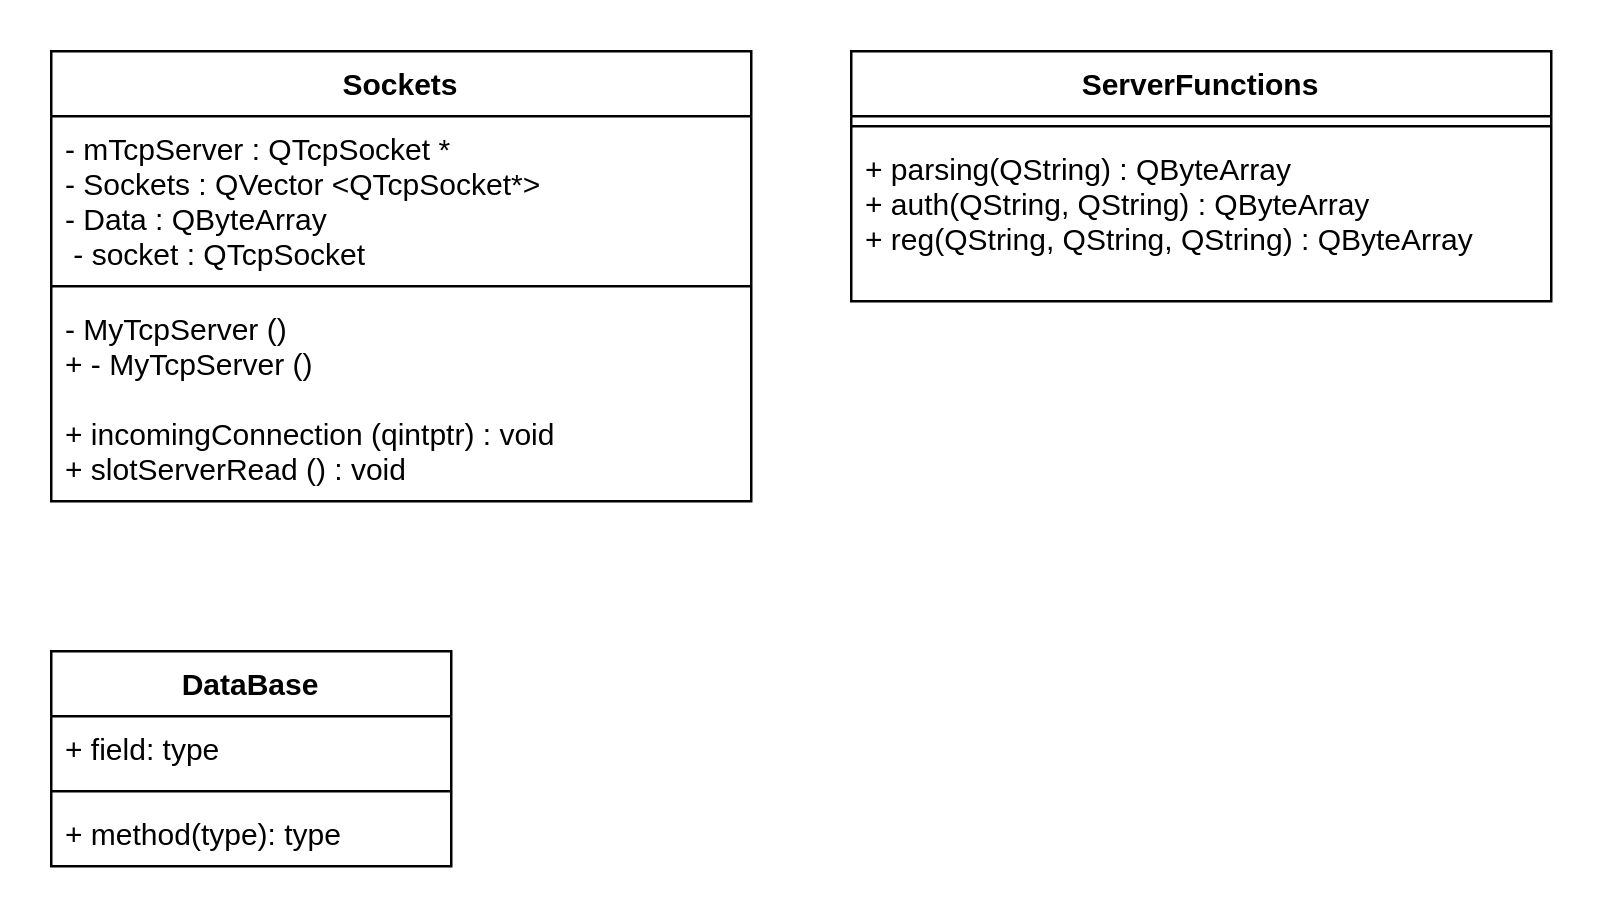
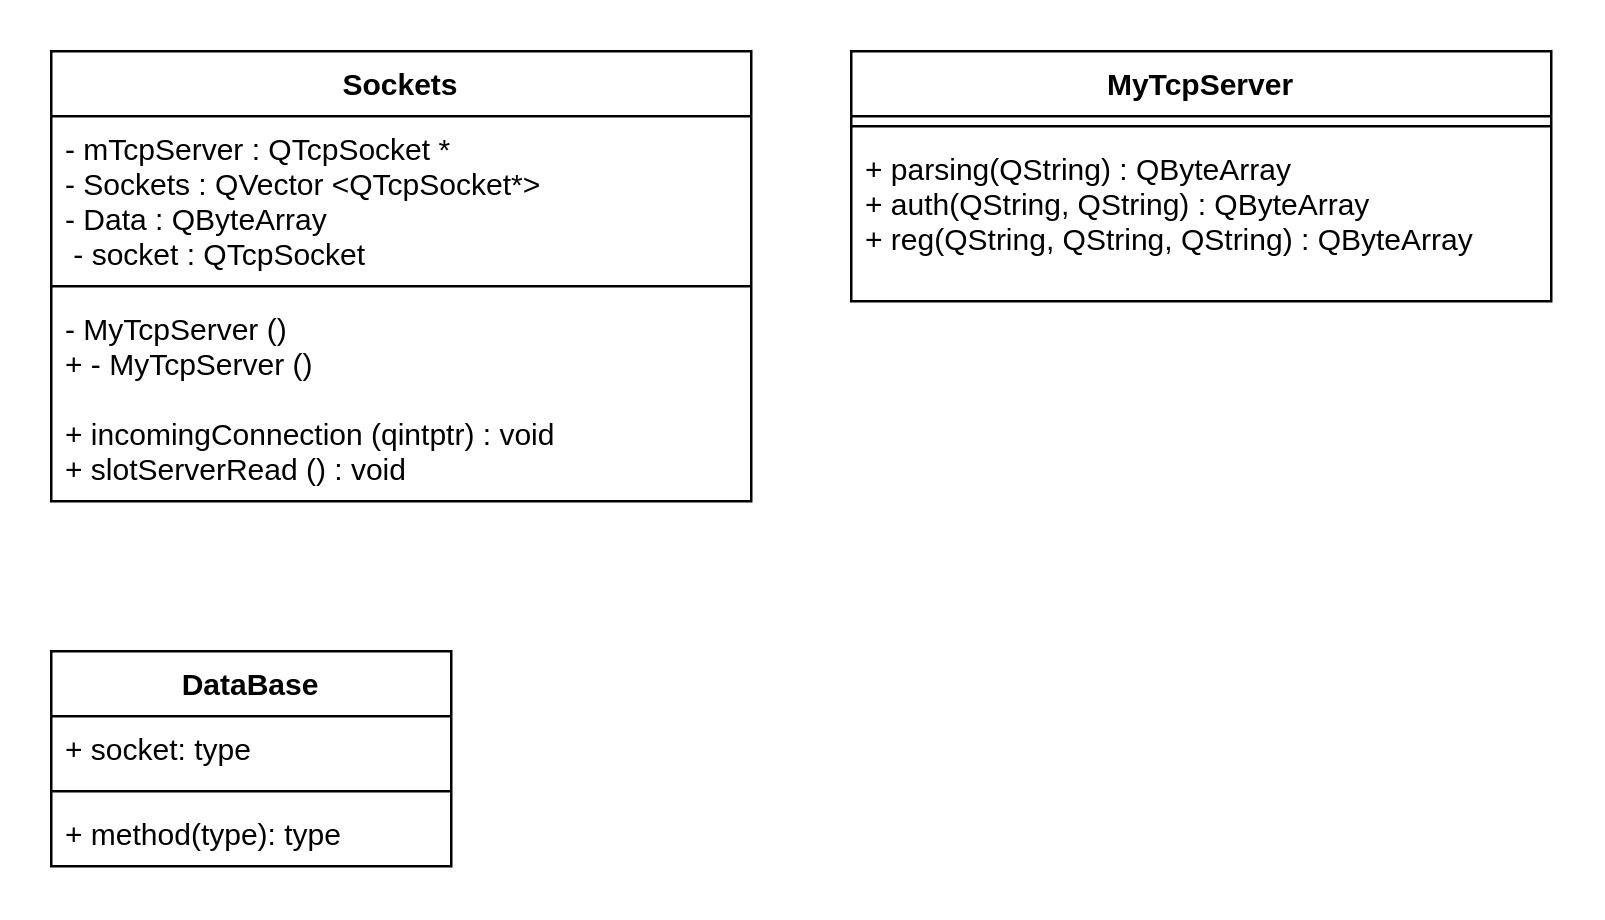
node "ServerFunctions": label "ServerFunctions" -> "MyTcpServer"
node "+ field: type": label "+ field: type" -> "+ socket: type"
